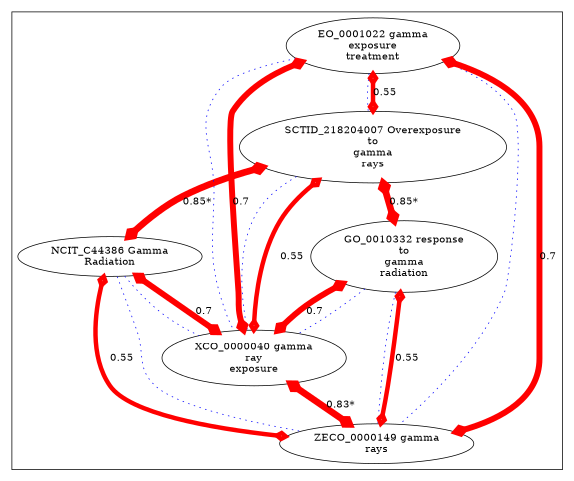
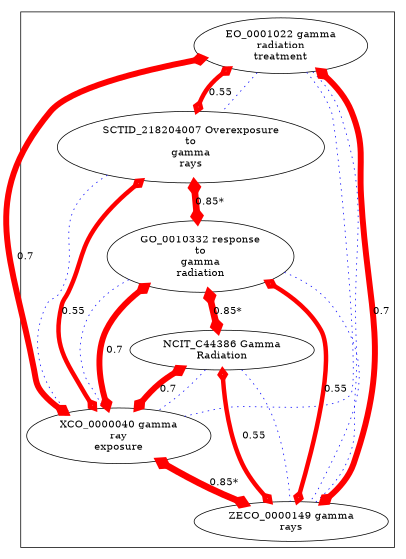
node "EO_0001022 gamma exposure treatment": label "EO_0001022 gamma exposure treatment" -> "EO_0001022 gamma radiation treatment"
edge "SCTID_218204007 Overexposure to gamma rays" -- "NCIT_C44386 Gamma Radiation": now "GO_0010332 response to gamma radiation" -- "NCIT_C44386 Gamma Radiation"
edge "XCO_0000040 gamma ray exposure" -- "ZECO_0000149 gamma rays": label "0.83*" -> "0.85*"
